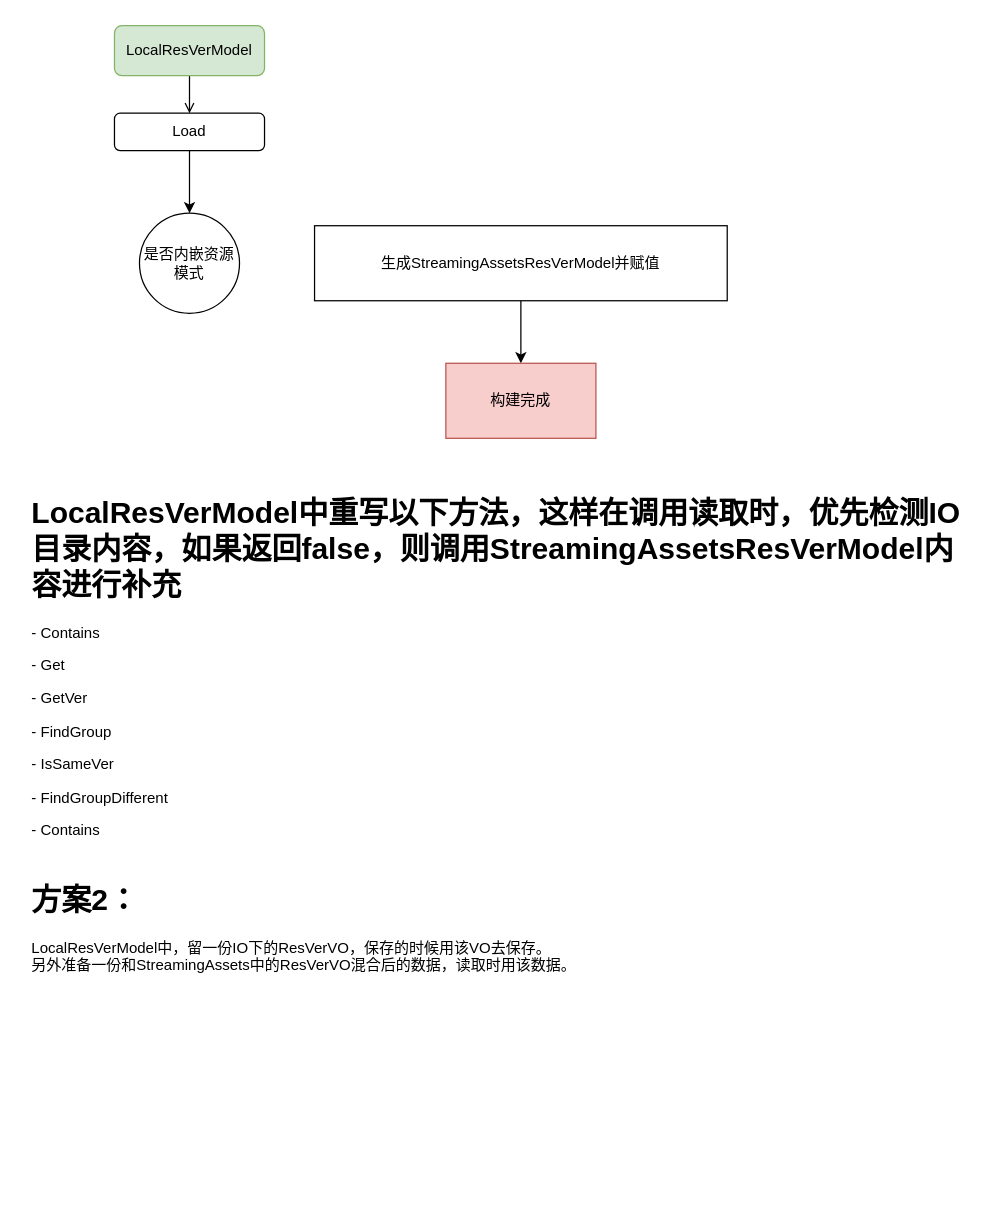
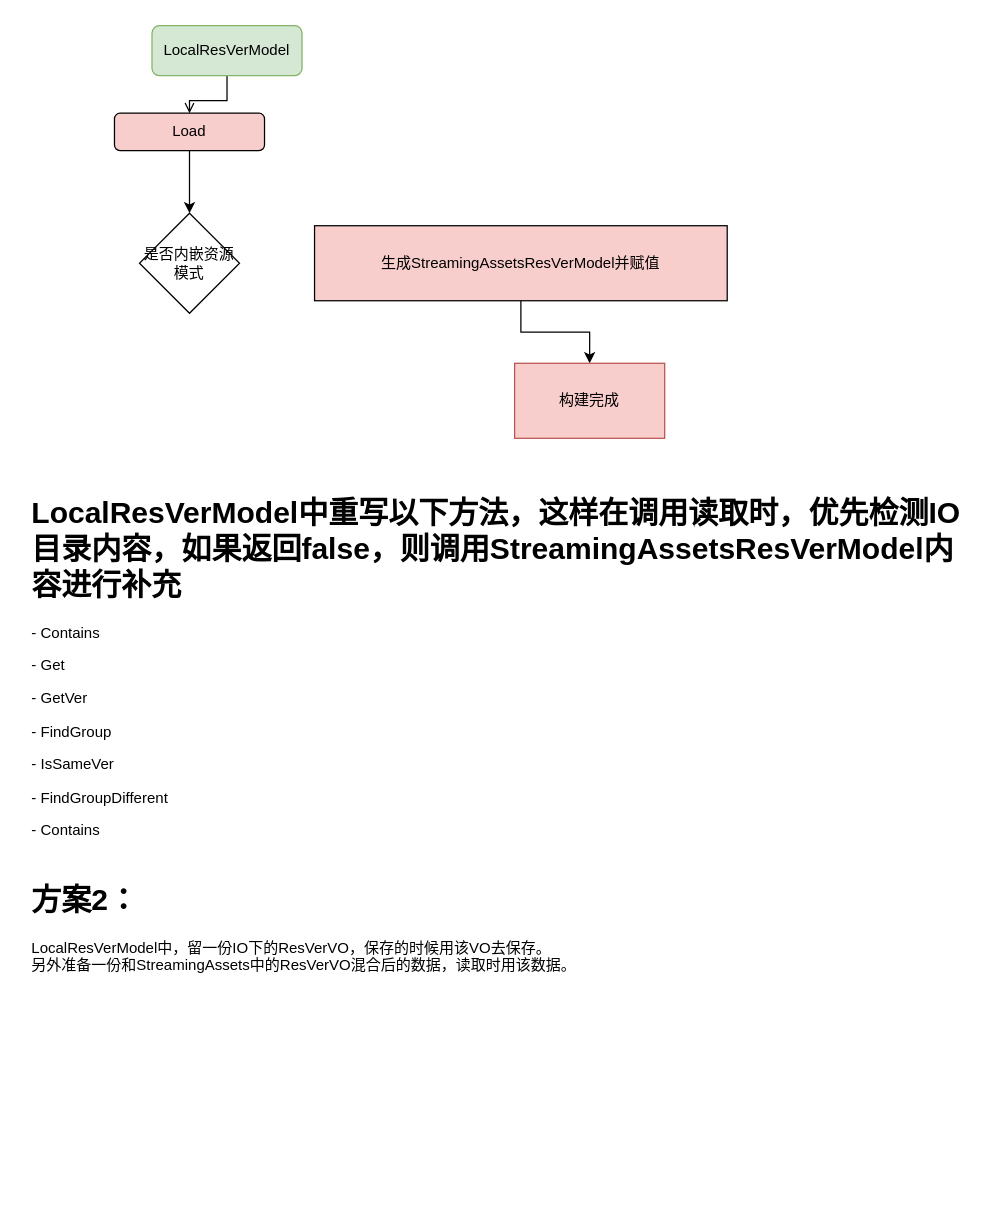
node "LocalResVerModel": moved (189, 51) -> (227, 51)
node "Load": fillcolor #ffffff -> #f8cecc
node "是否内嵌资源模式": shape ellipse -> diamond
node "生成StreamingAssetsResVerModel并赋值": fillcolor #ffffff -> #f8cecc
node "构建完成": moved (521, 401) -> (589, 401)
